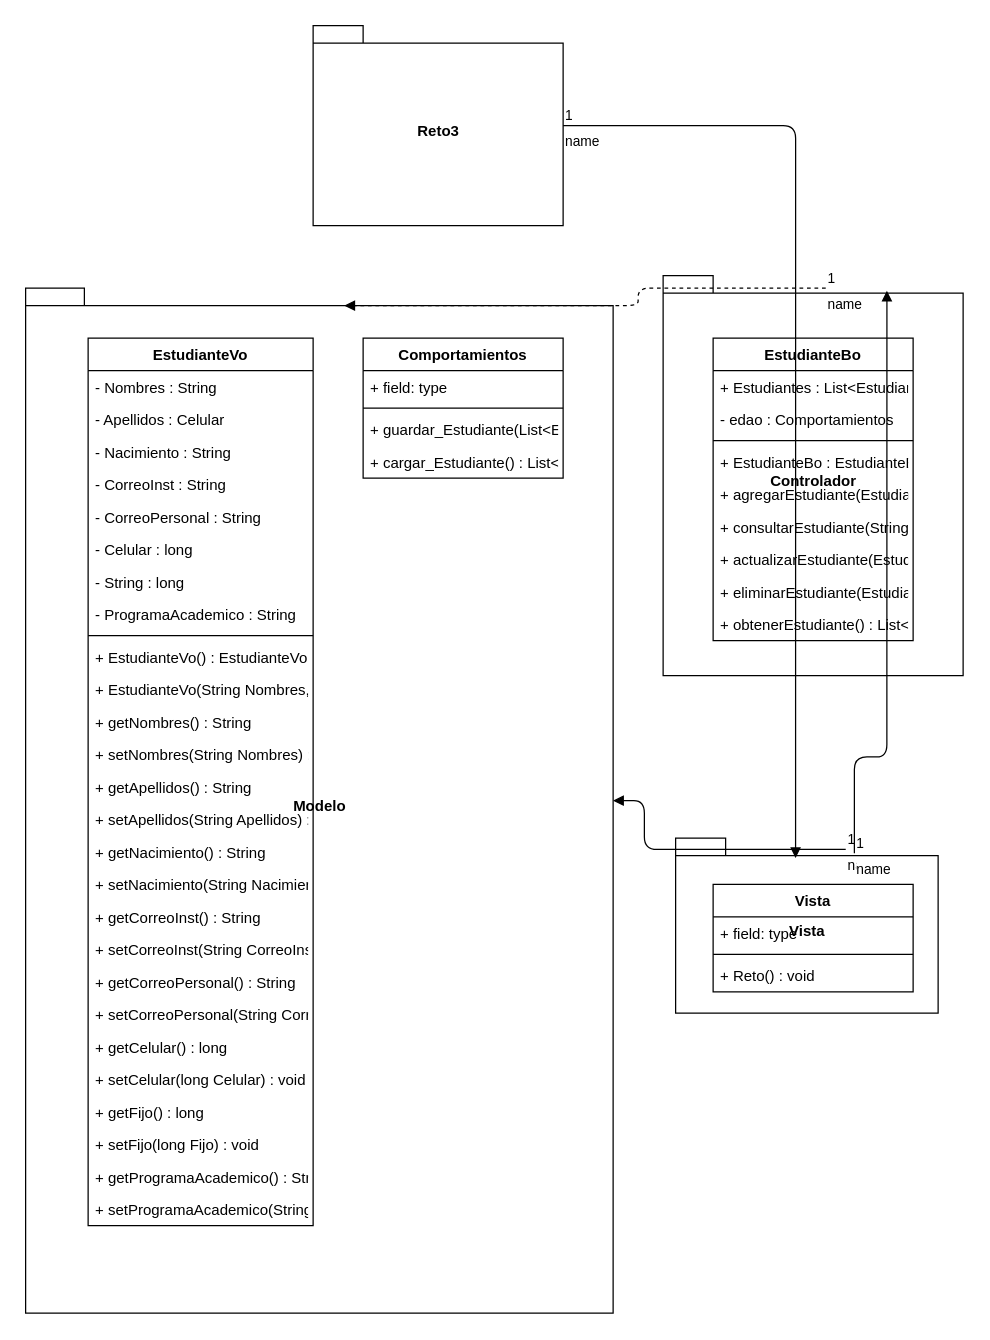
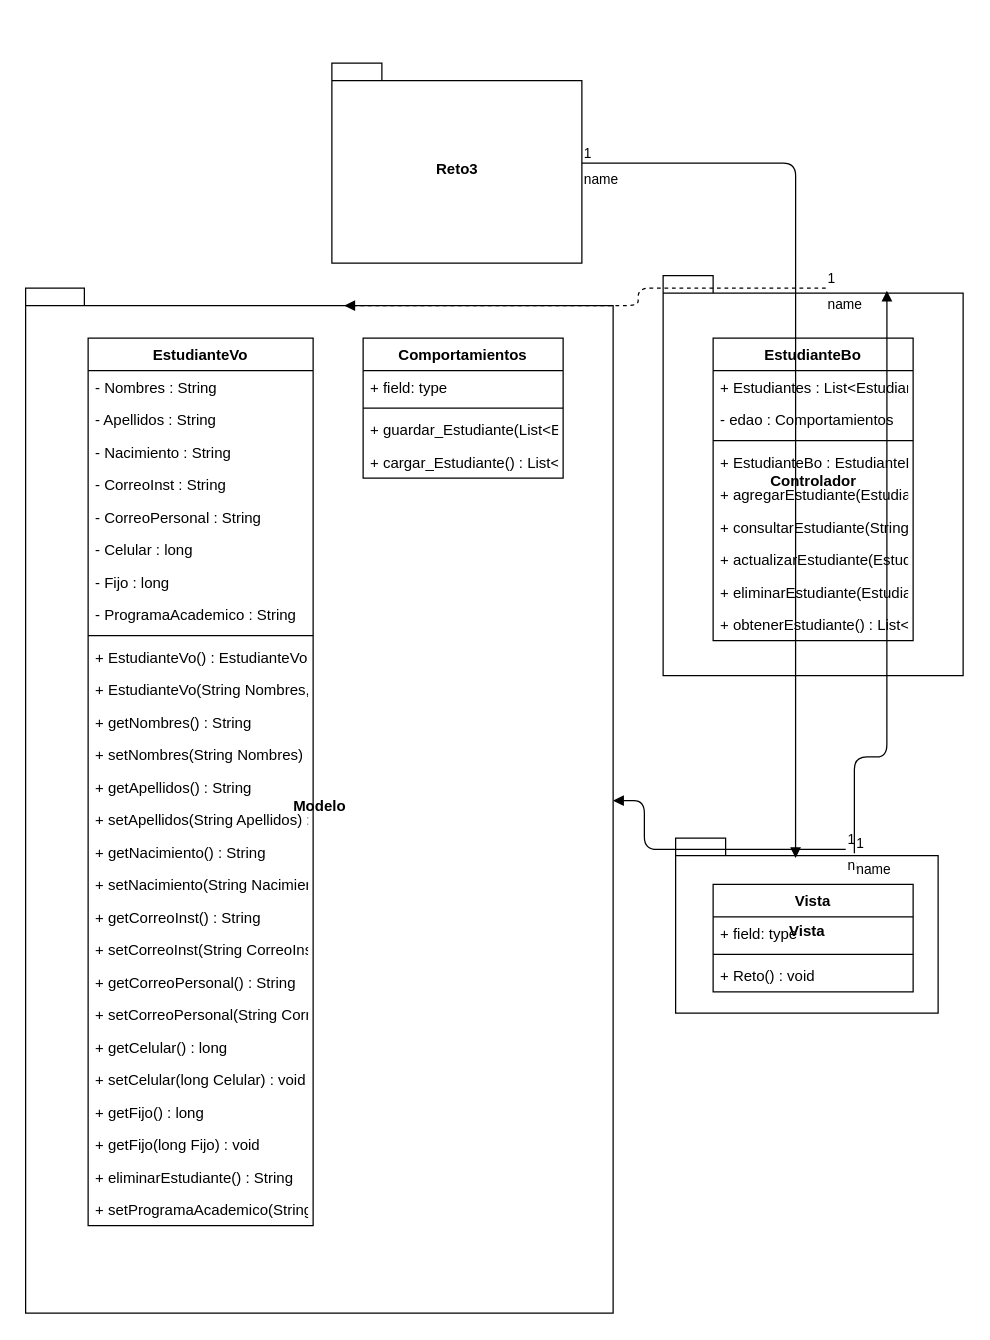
node "Reto3": moved (438, 126) -> (457, 163)
node "- Apellidos : Celular": label "- Apellidos : Celular" -> "- Apellidos : String"
node "- String : long": label "- String : long" -> "- Fijo : long"
node "+ setFijo(long Fijo) : void": label "+ setFijo(long Fijo) : void" -> "+ getFijo(long Fijo) : void"
node "+ getProgramaAcademico() : String": label "+ getProgramaAcademico() : String" -> "+ eliminarEstudiante() : String"
